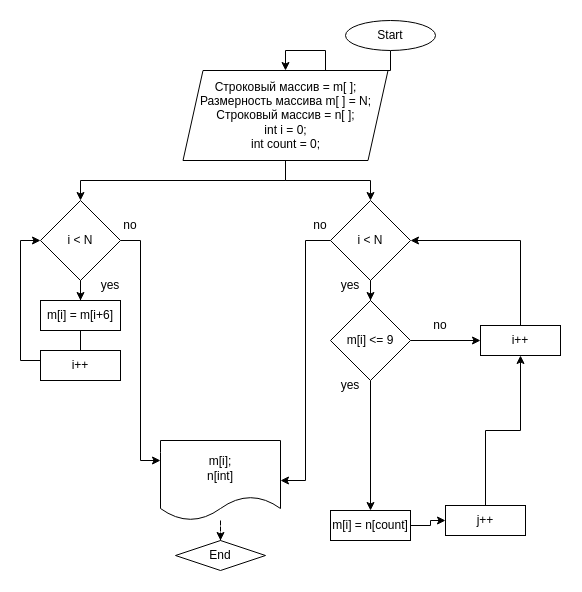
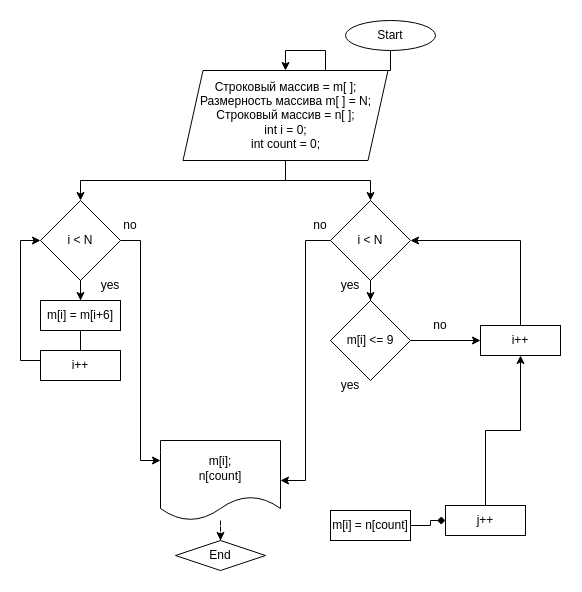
edge "m[i] <= 9" -> "m[i] = n[count]": removed
node "m[i]; n[int]": label "m[i]; n[int]" -> "m[i]; n[count]"
edge "m[i] = n[count]" -> "j++": arrowhead classic -> diamond
